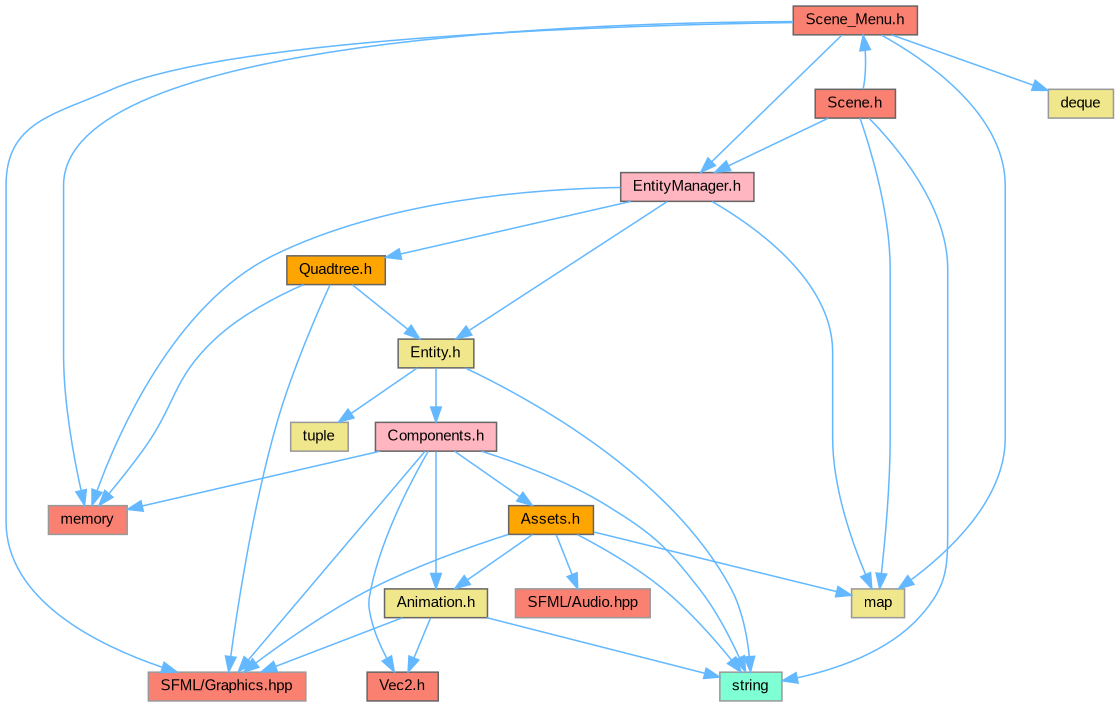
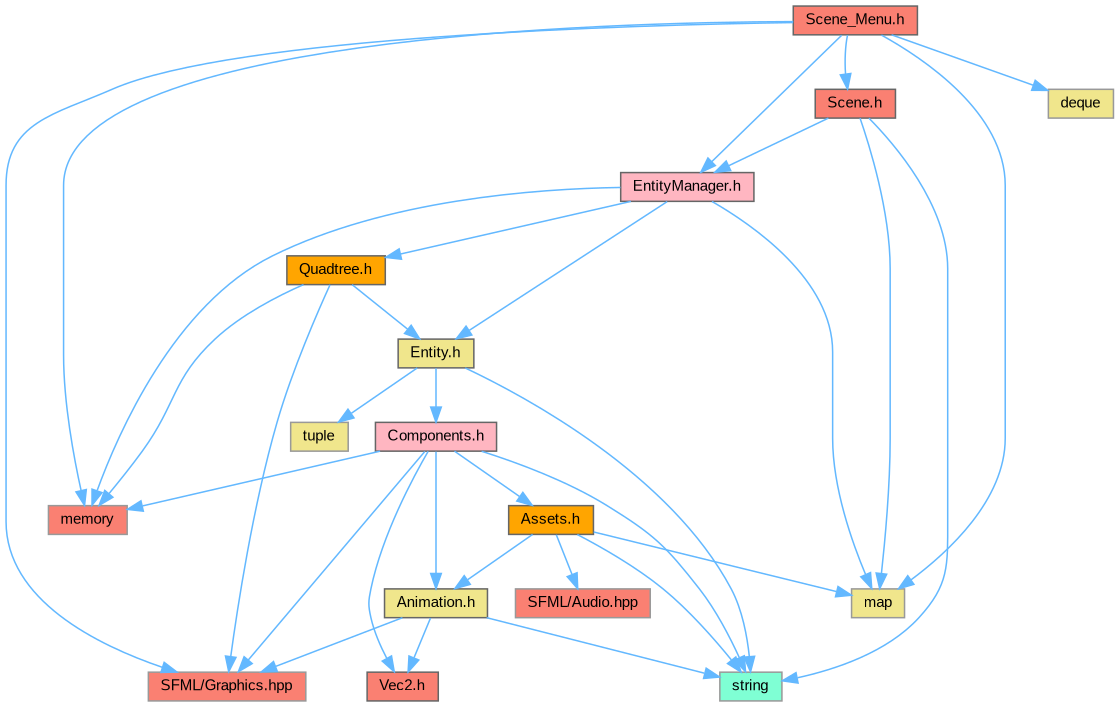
edge "Scene.h" -> "Scene_Menu.h": reversed
edge "Assets.h" -> "SFML/Graphics.hpp": removed
